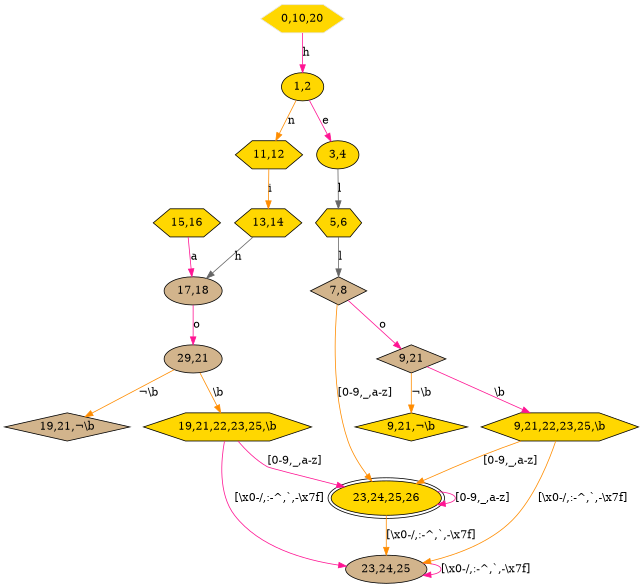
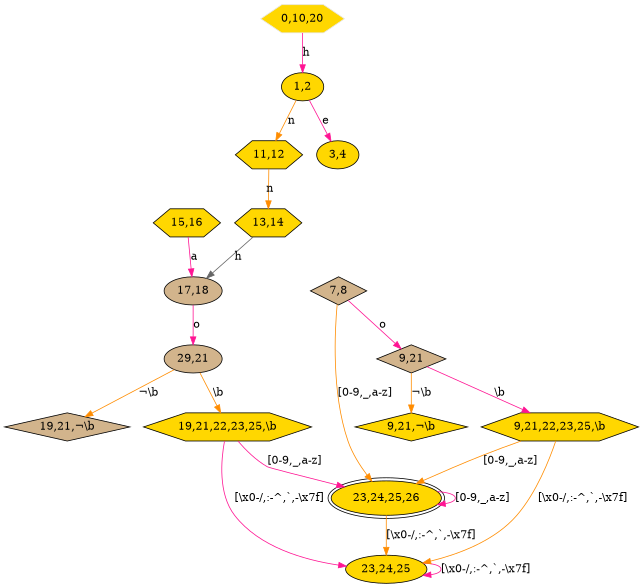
edge "11,12" -> "13,14": label "i" -> "n"
node "5,6": removed
node "23,24,25": fillcolor tan -> gold
